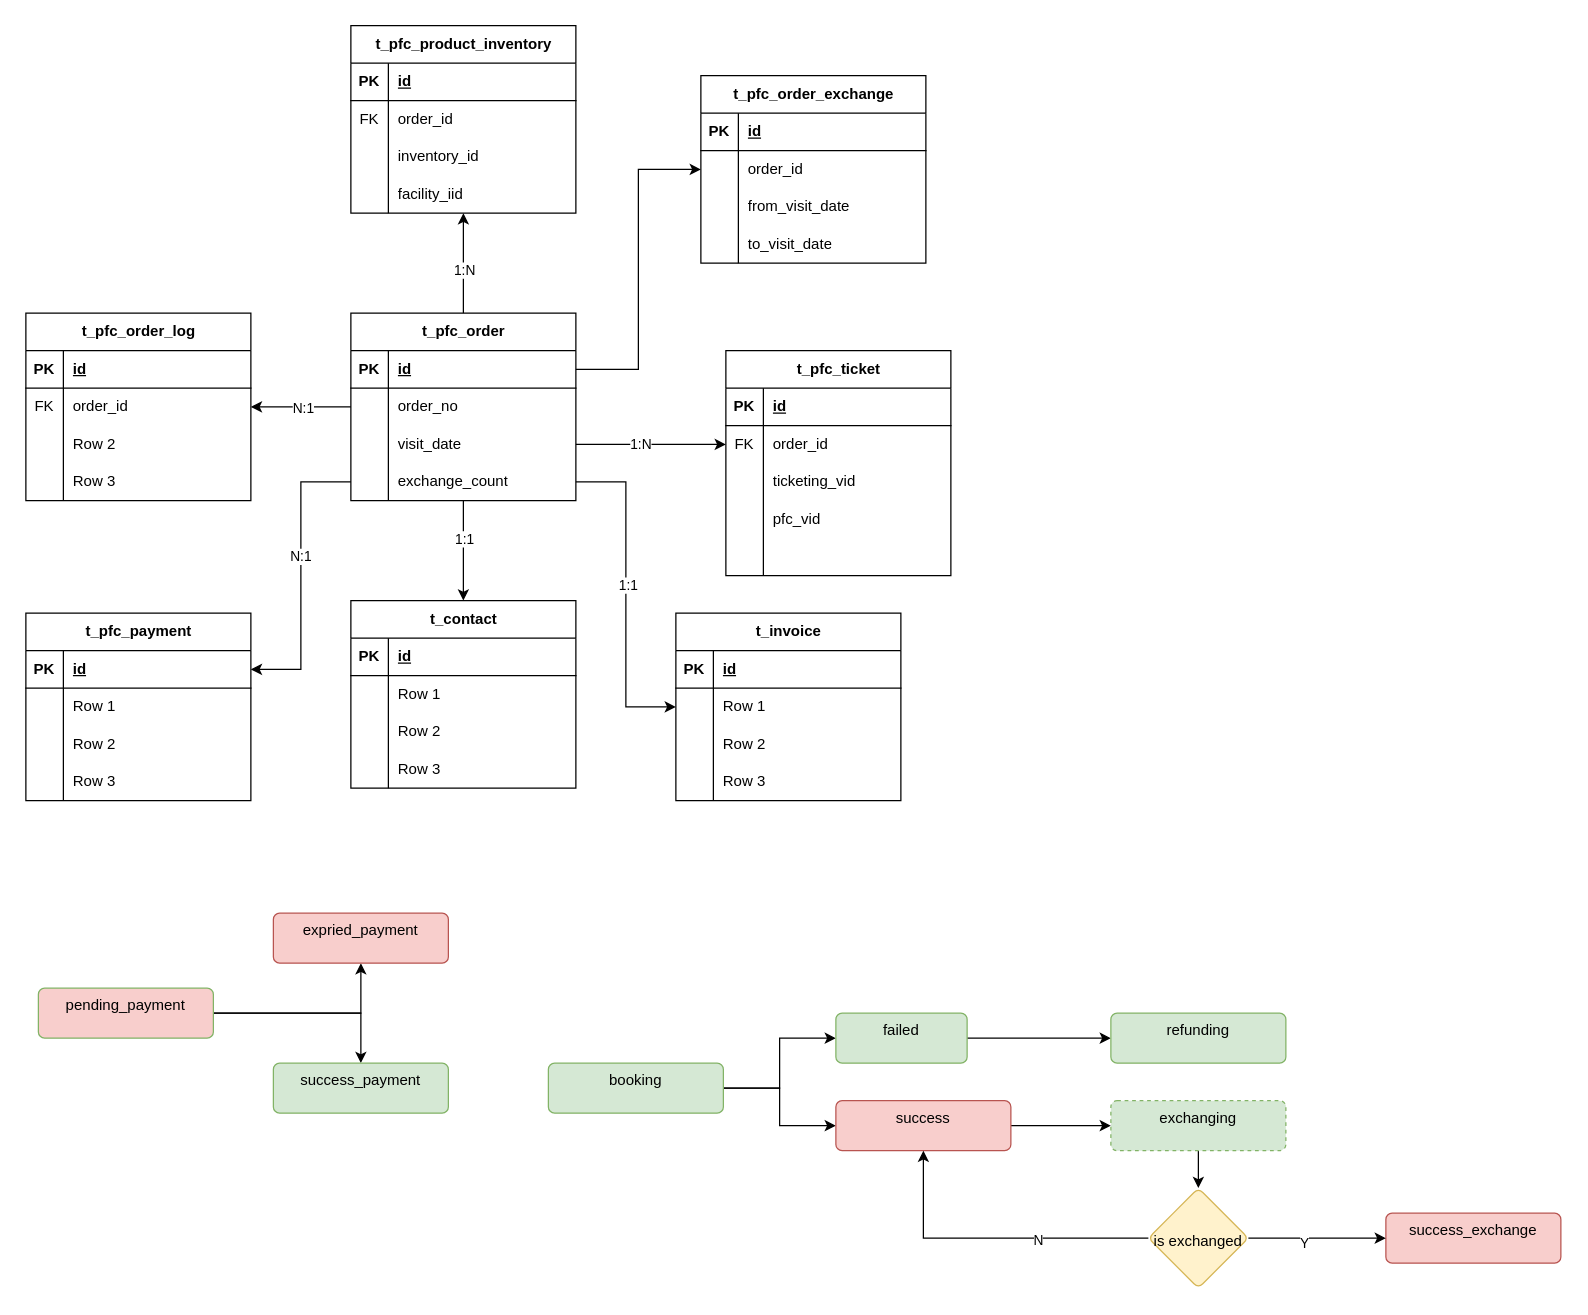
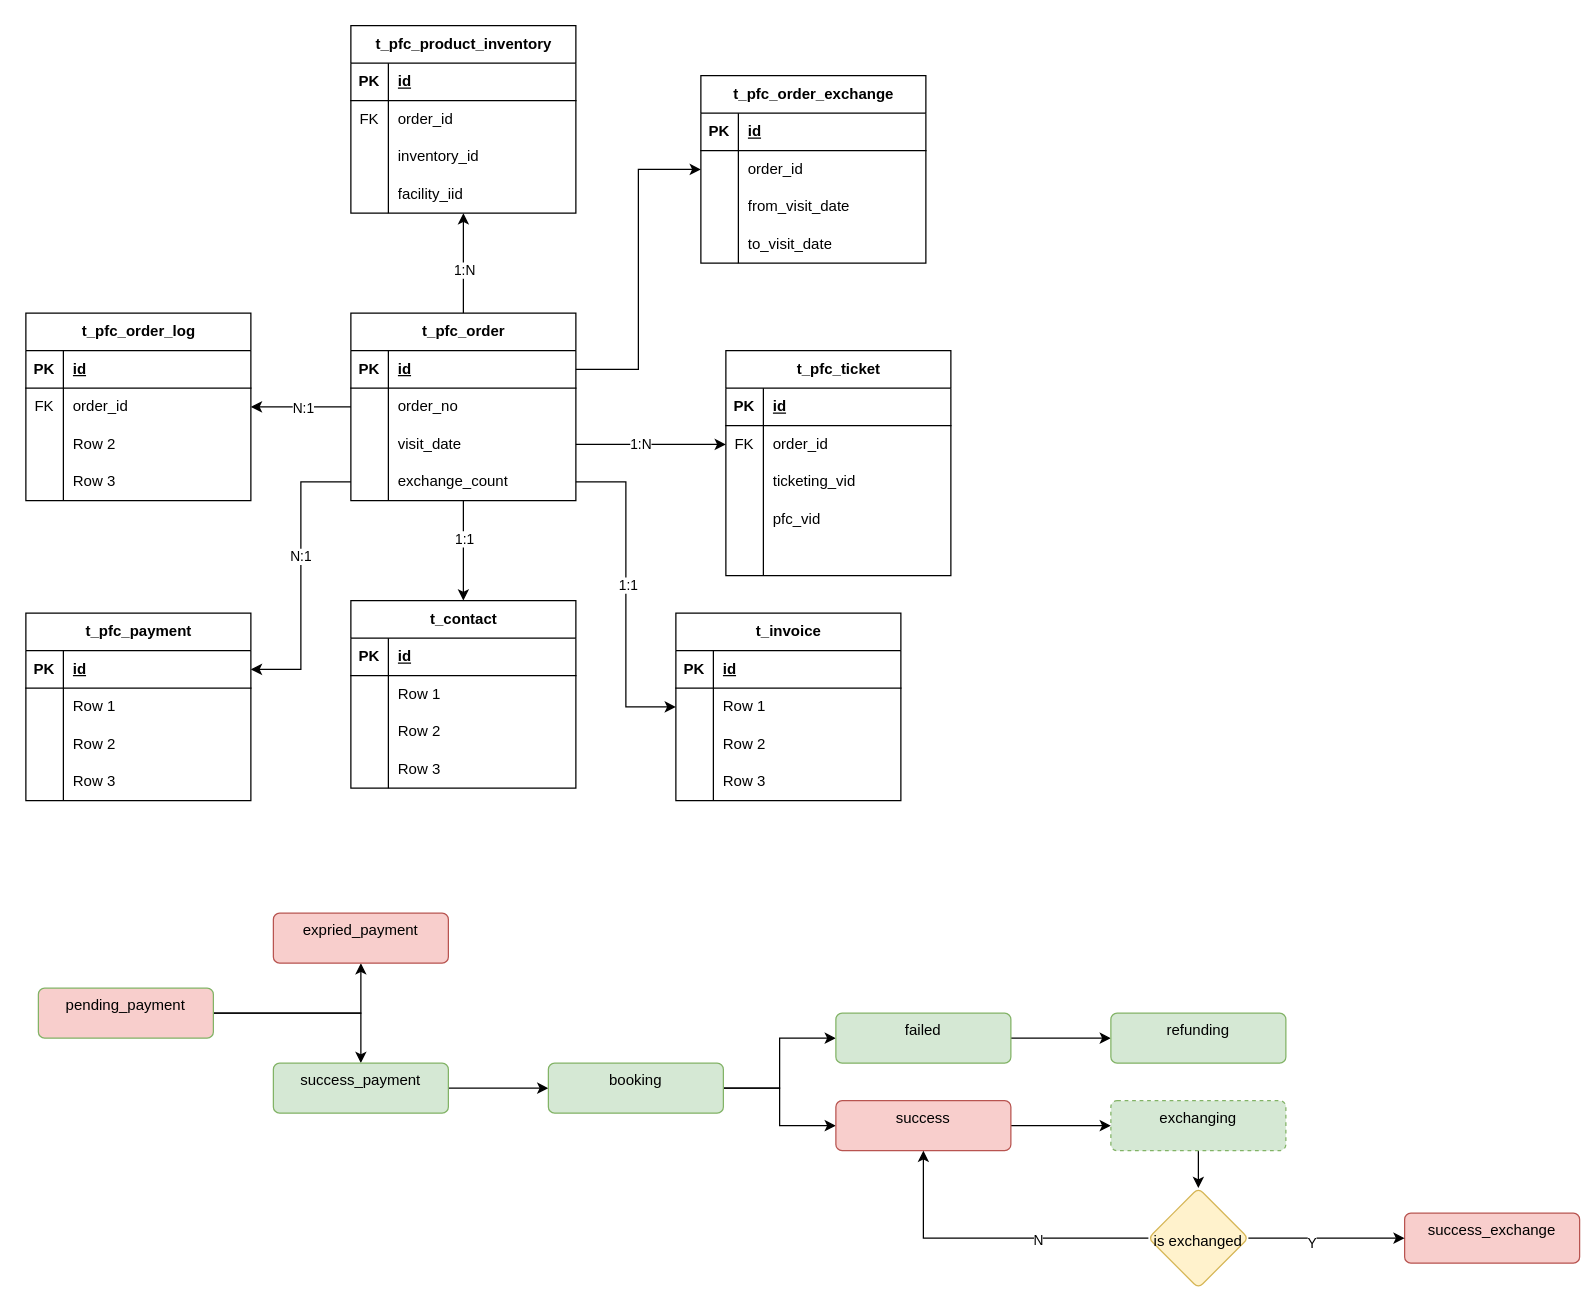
node "failed": size 131x50 -> 175x50
edge "success_payment" -> "booking": added
node "success_exchange": moved (1473, 1238) -> (1492, 1238)
